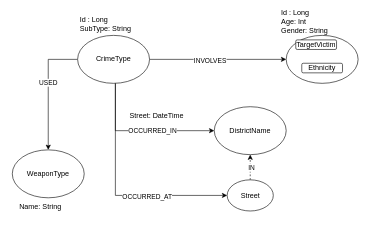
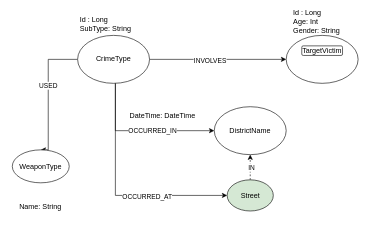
node "Id : Long Age: Int Gender: String": moved (311, 21) -> (323, 21)
node "TargetVictim": moved (317, 44) -> (323, 50)
node "Ethnicity": removed
node "Street: DateTime": label "Street: DateTime" -> "DateTime: DateTime"
node "WeaponType": size 72x48 -> 57x33
node "Street": fillcolor #ffffff -> #d5e8d4
